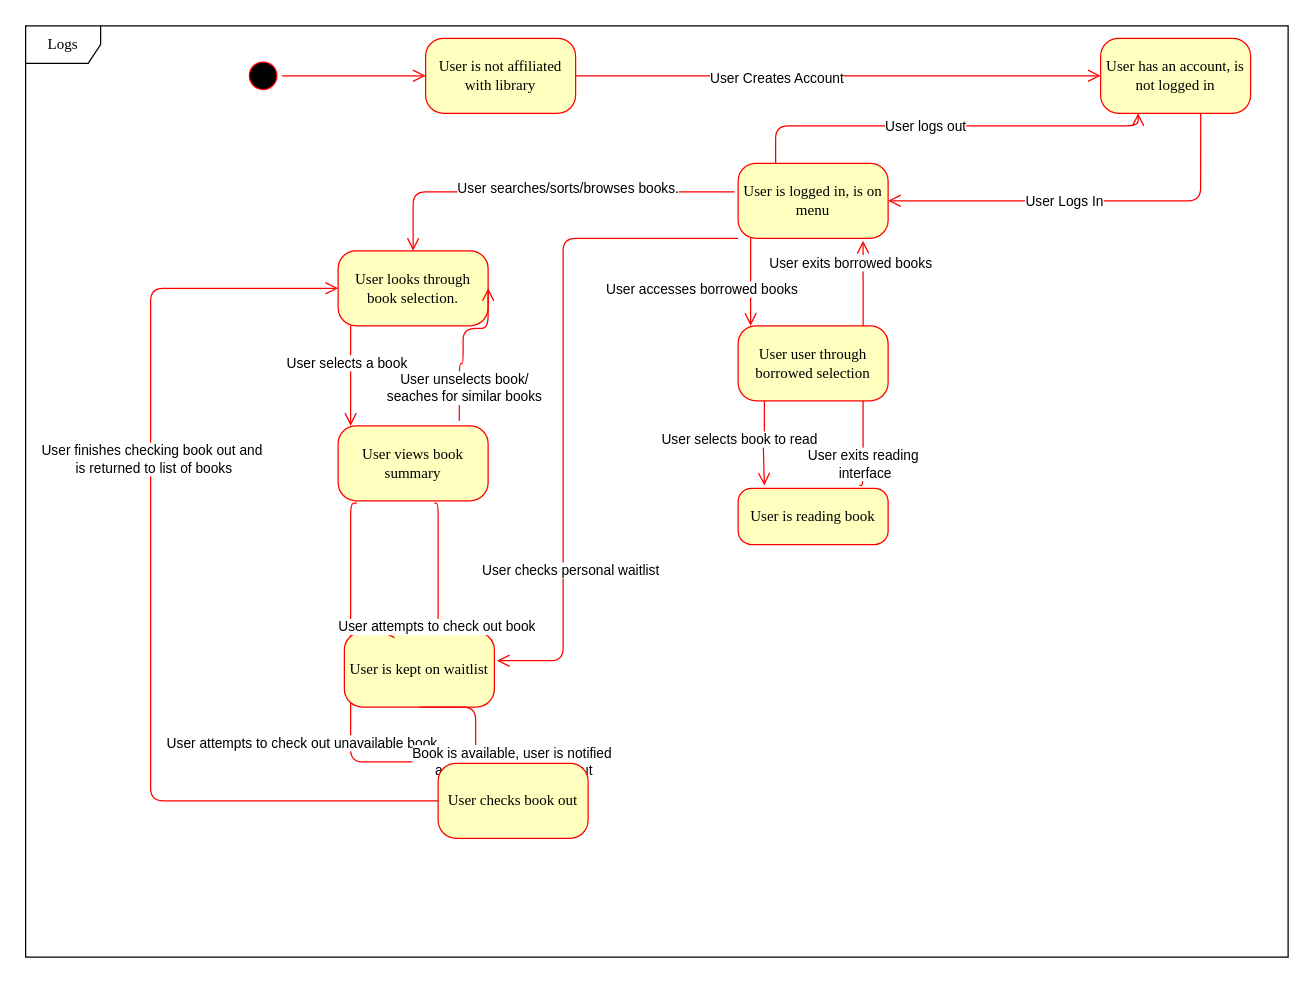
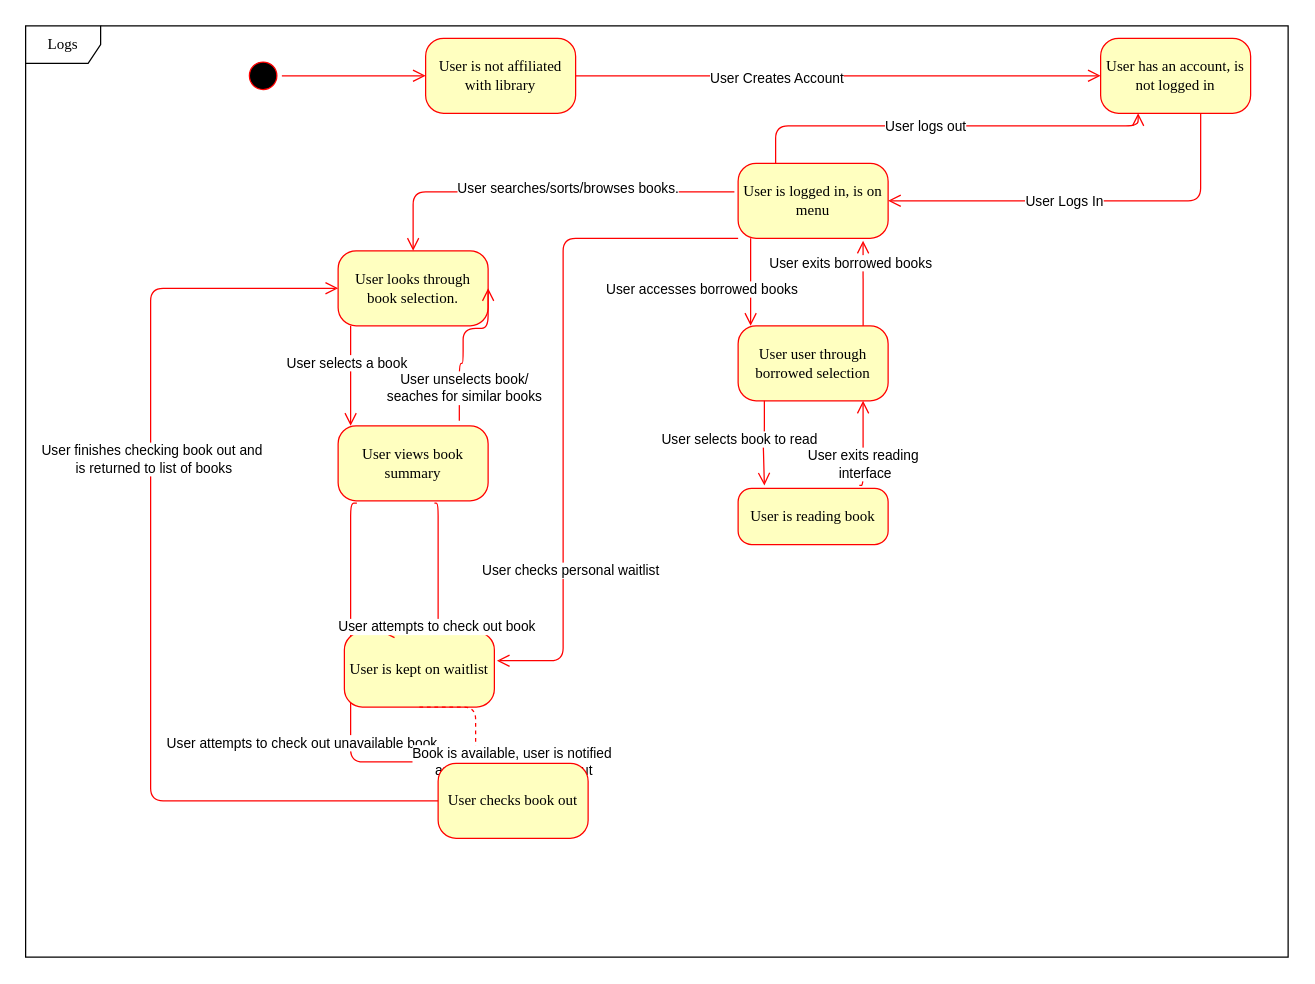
edge "User user through borrowed selection" -- "User is reading book": arrowhead none -> open
edge "User is kept on waitlist" -> "User checks book out": style solid -> dashed
